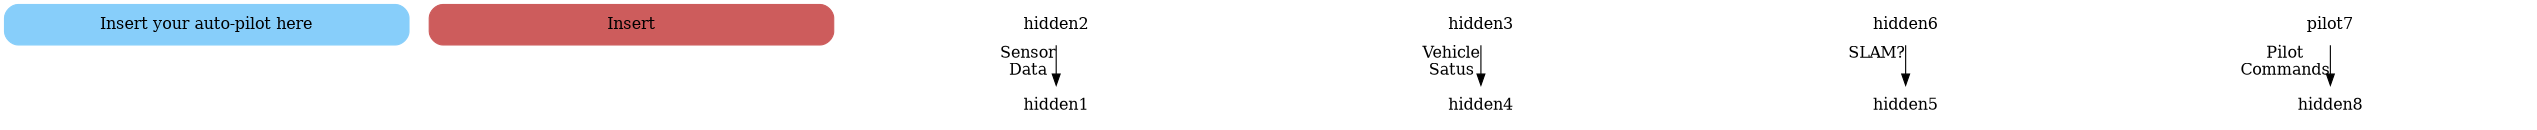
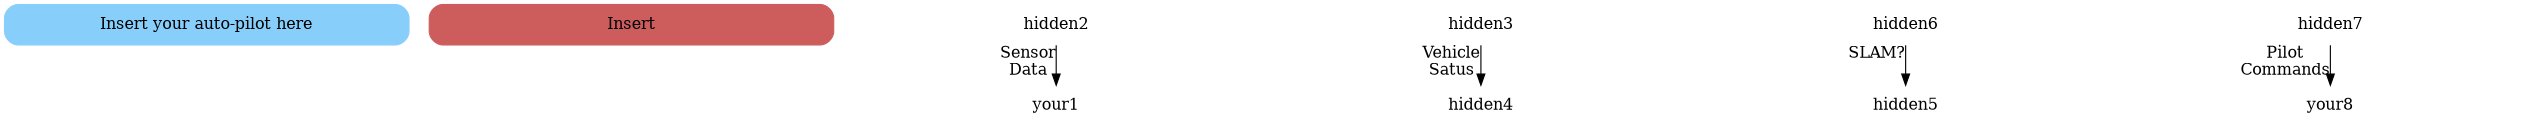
node "pilot7": label "pilot7" -> "hidden7"
node "hidden1": label "hidden1" -> "your1"
node "hidden8": label "hidden8" -> "your8"
